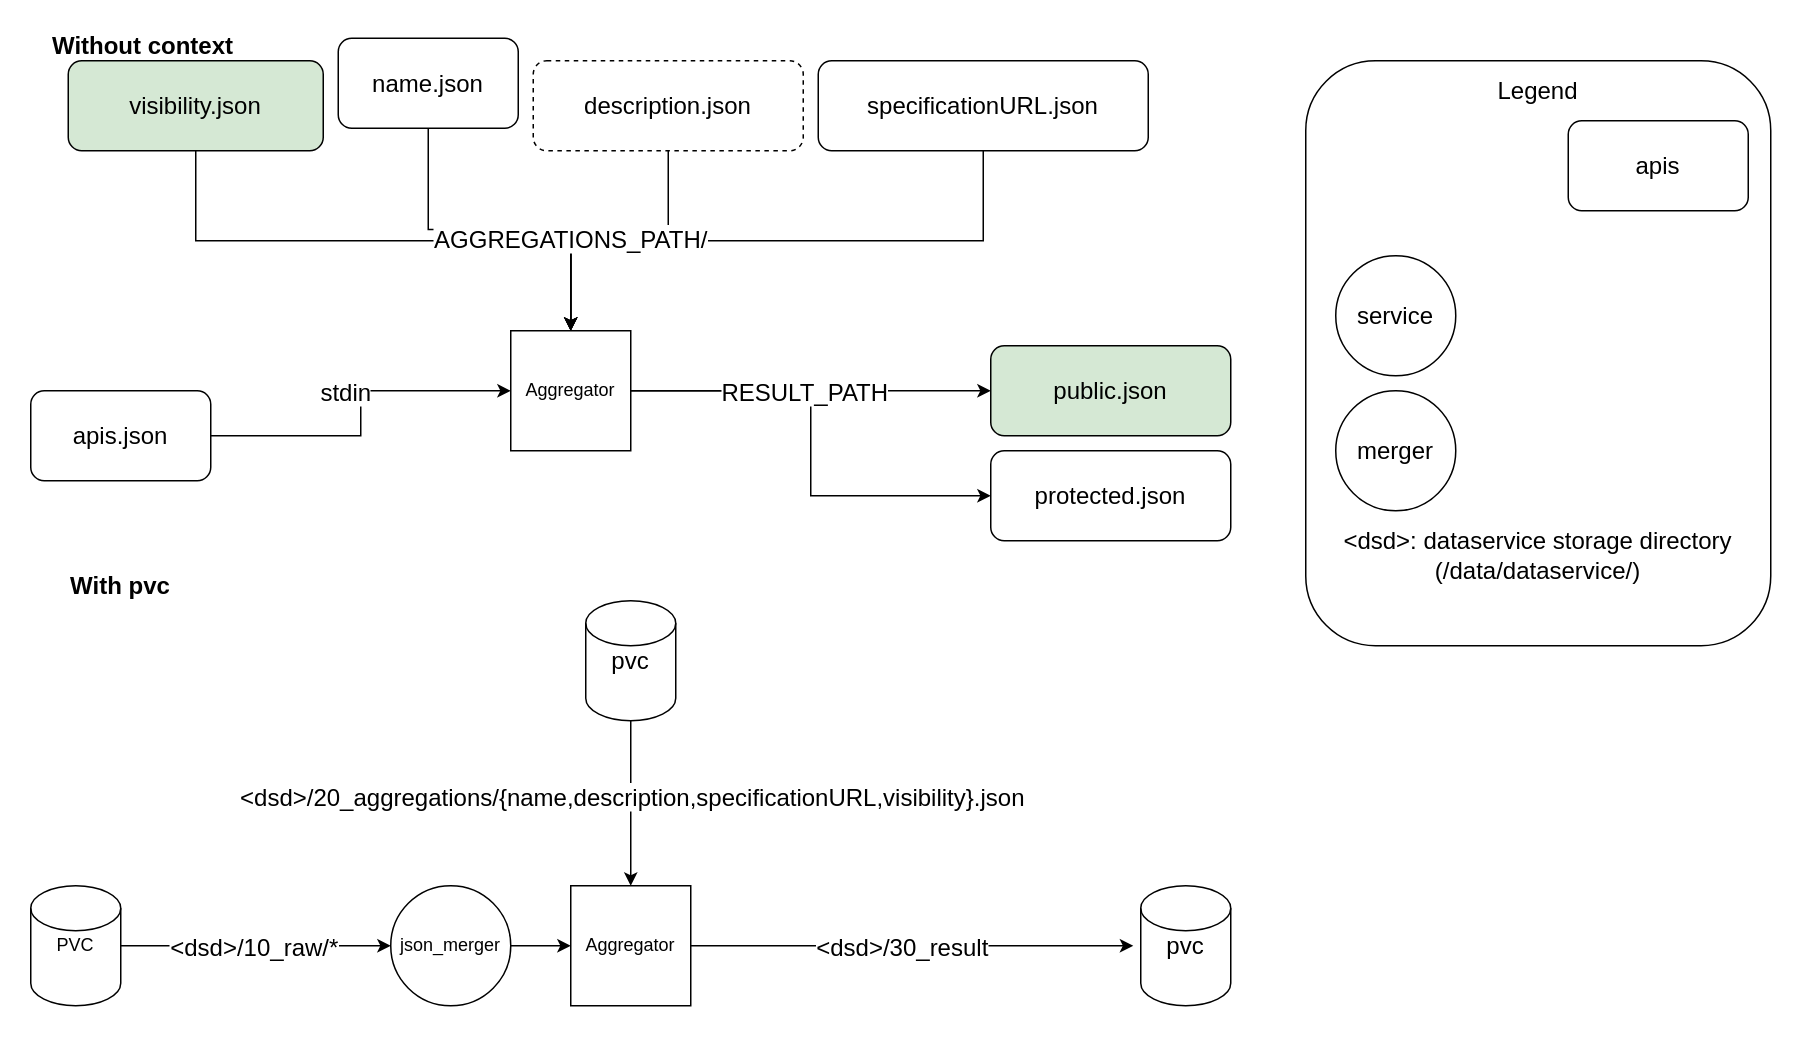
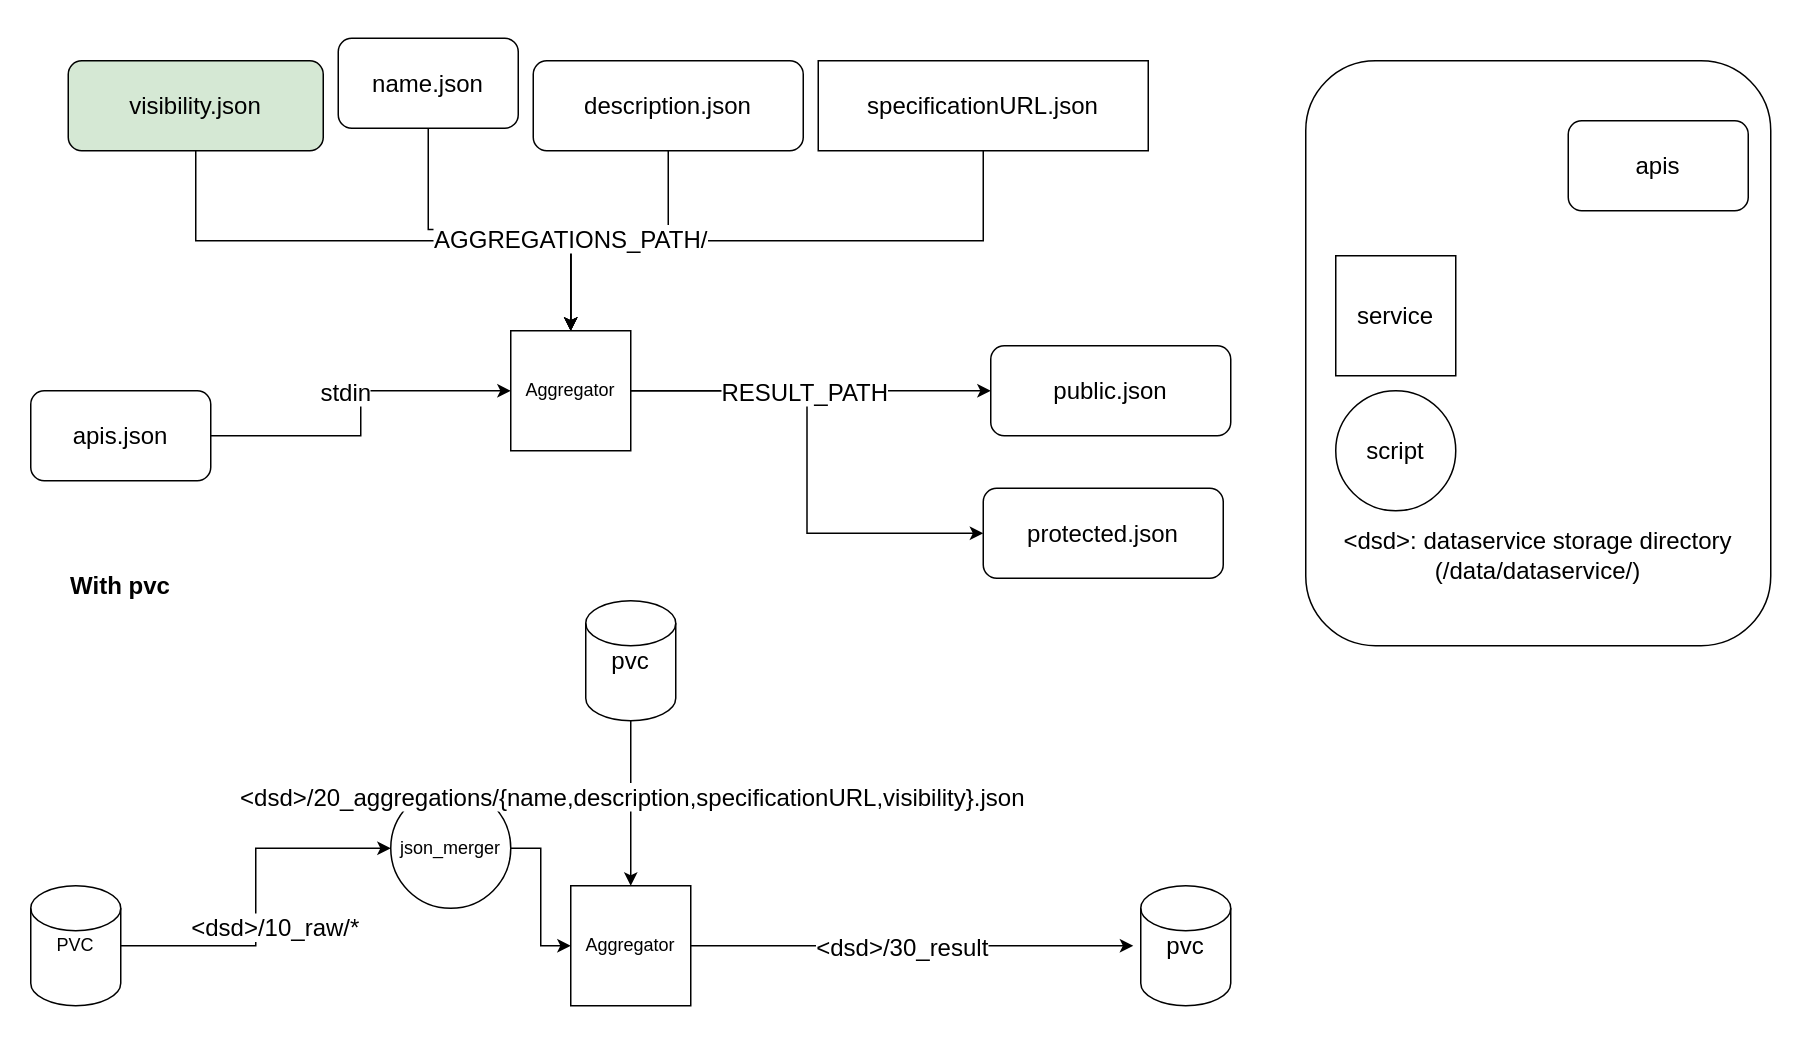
node "Without context": removed
node "Legend": removed
node "description.json": style dashed -> solid
node "specificationURL.json": shape rounded rectangle -> rectangle
node "service": shape ellipse -> rectangle
node "public.json": fillcolor #d5e8d4 -> #ffffff
node "merger": label "merger" -> "script"
node "protected.json": moved (1111, 496) -> (1103, 533)
node "json_merger": moved (451, 946) -> (451, 848)
